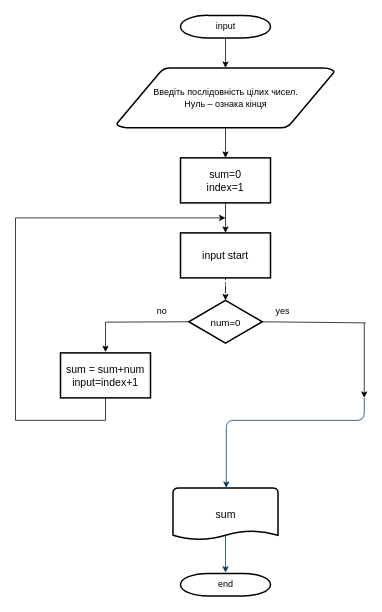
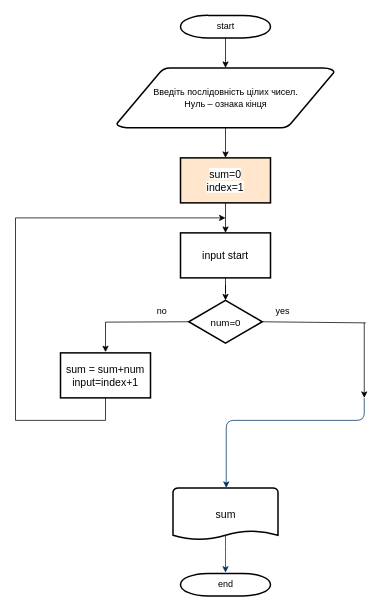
node "input": label "input" -> "start"
node "sum=0 index=1": fillcolor #ffffff -> #ffe6cc
edge "input start" -> "num=0": style dashed -> solid
